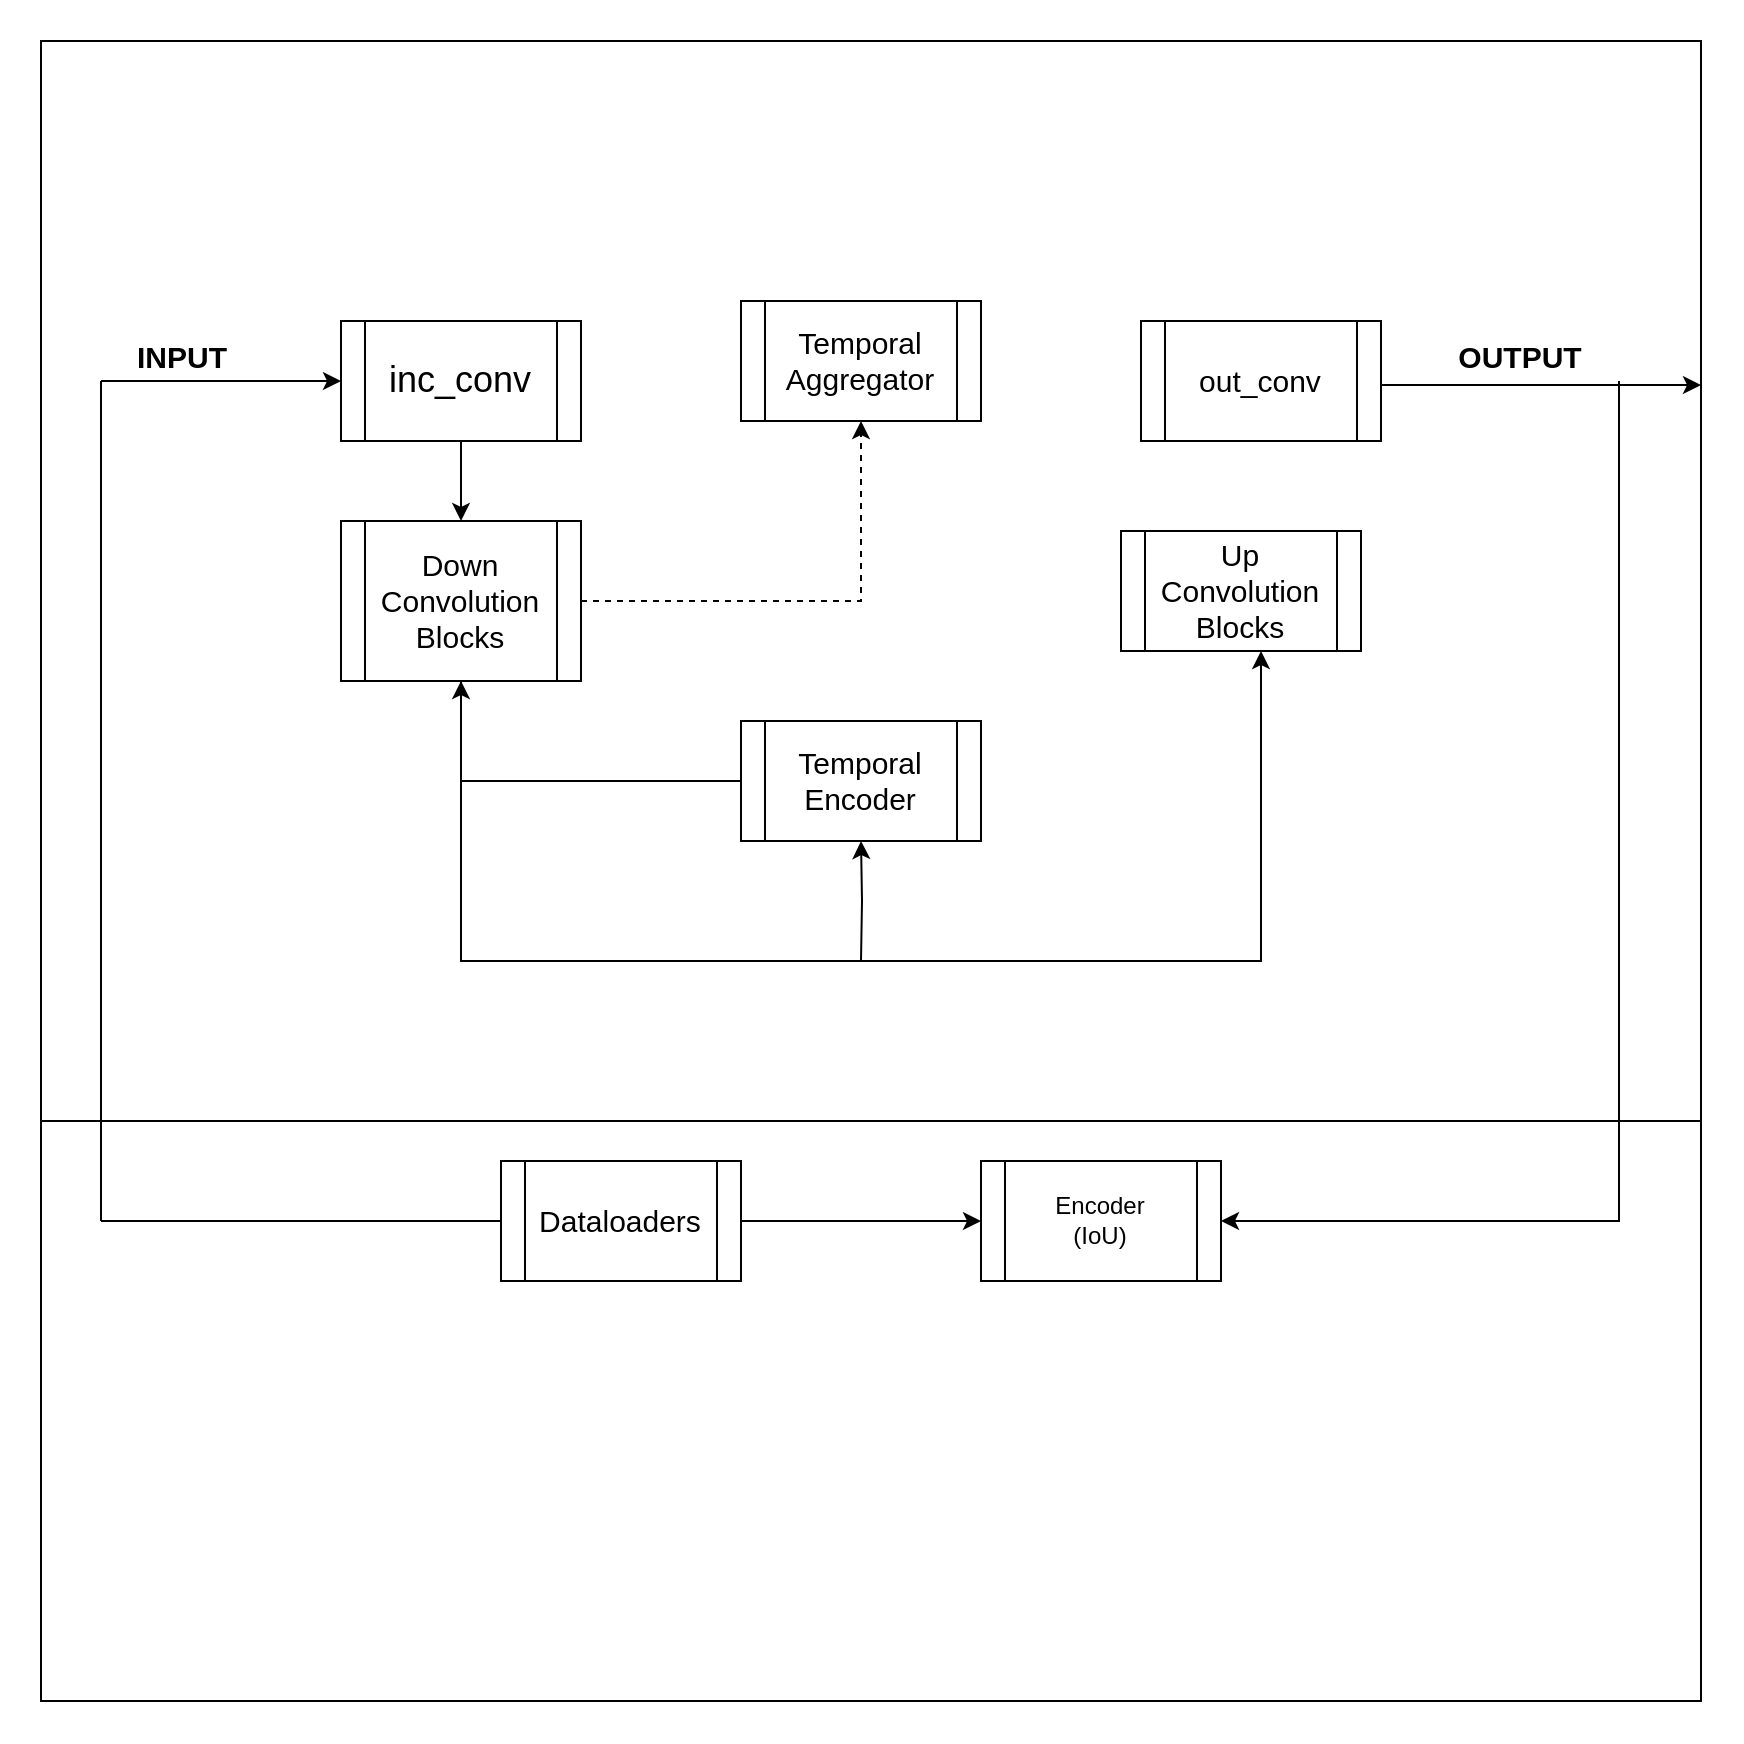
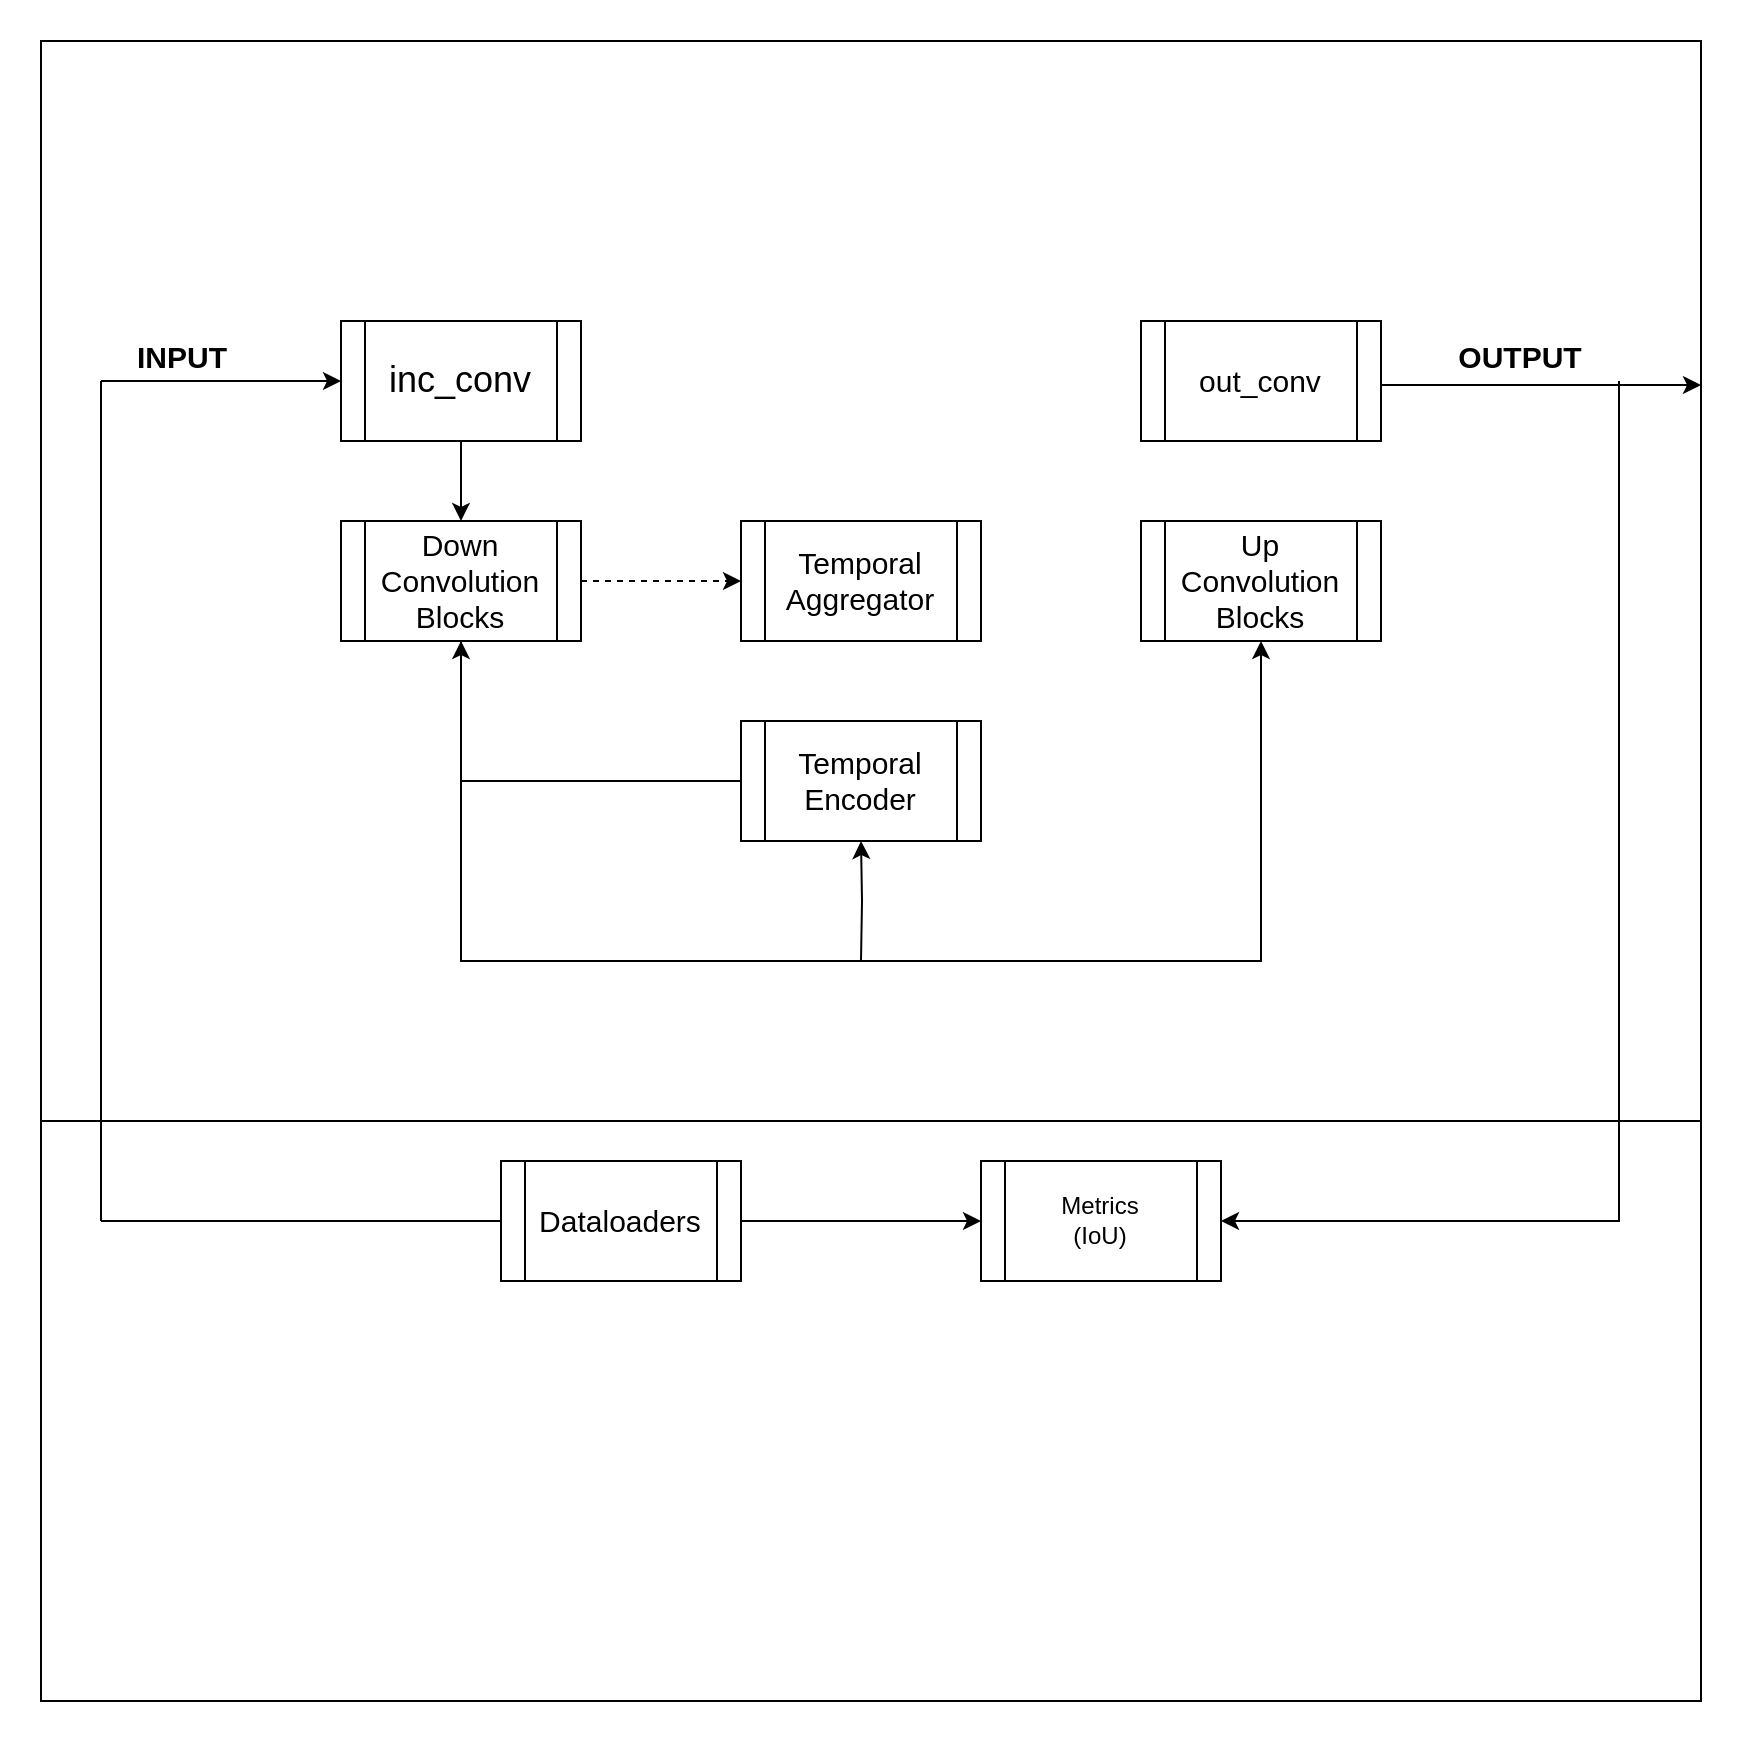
node "Temporal Aggregator": moved (861, 361) -> (861, 581)
node "Up Convolution Blocks": moved (1241, 591) -> (1261, 581)
node "Down Convolution Blocks": size 240x160 -> 240x120
node "Encoder (IoU)": label "Encoder (IoU)" -> "Metrics (IoU)"
